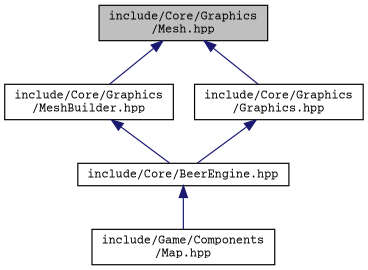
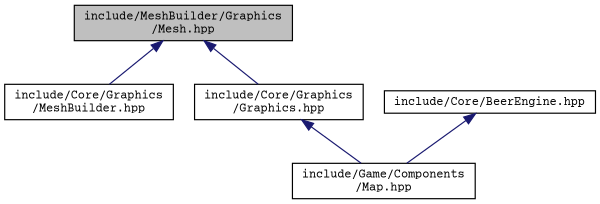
node "include/Core/Graphics /Mesh.hpp": label "include/Core/Graphics /Mesh.hpp" -> "include/MeshBuilder/Graphics /Mesh.hpp"
edge "include/Core/BeerEngine.hpp" -> "include/Core/Graphics /MeshBuilder.hpp": removed
edge "include/Core/BeerEngine.hpp" -> "include/Core/Graphics /Graphics.hpp": now "include/Game/Components /Map.hpp" -> "include/Core/Graphics /Graphics.hpp"
